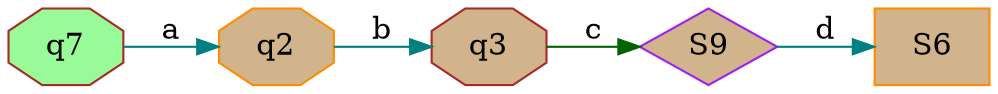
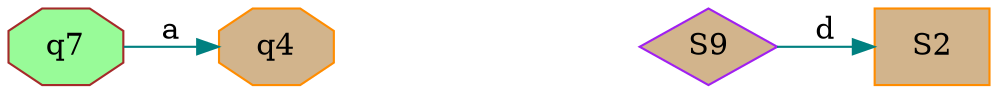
node "q2": label "q2" -> "q4"
node "q3": removed
node "S6": label "S6" -> "S2"
